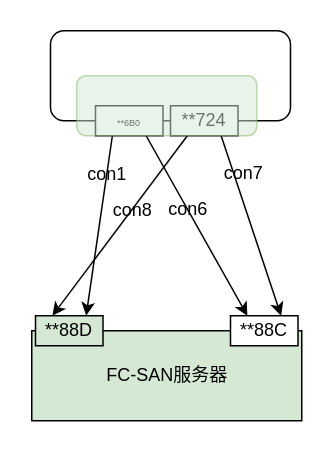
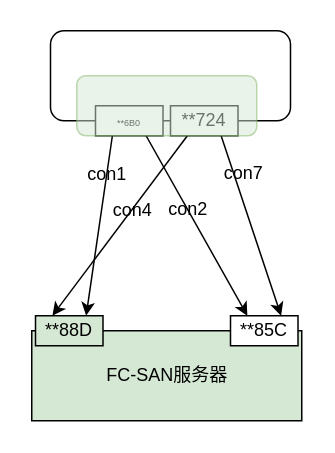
node "con6": label "con6" -> "con2"
node "con8": label "con8" -> "con4"
node "**88C": label "**88C" -> "**85C"
